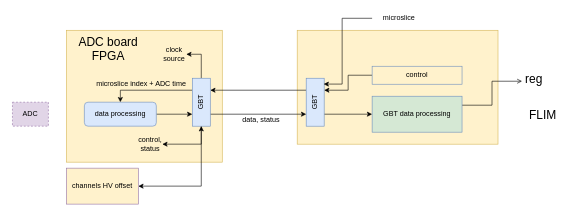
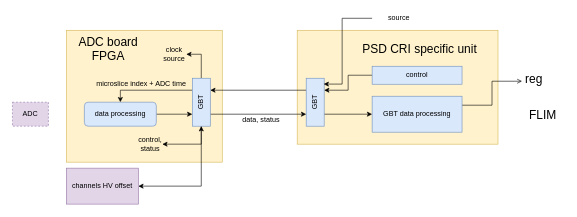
node "microslice": label "microslice" -> "source"
node "PSD CRI specific unit": added
node "control": fillcolor #fff2cc -> #dae8fc
node "GBT data processing": fillcolor #d5e8d4 -> #dae8fc
node "channels HV offset": fillcolor #fff2cc -> #e1d5e7
